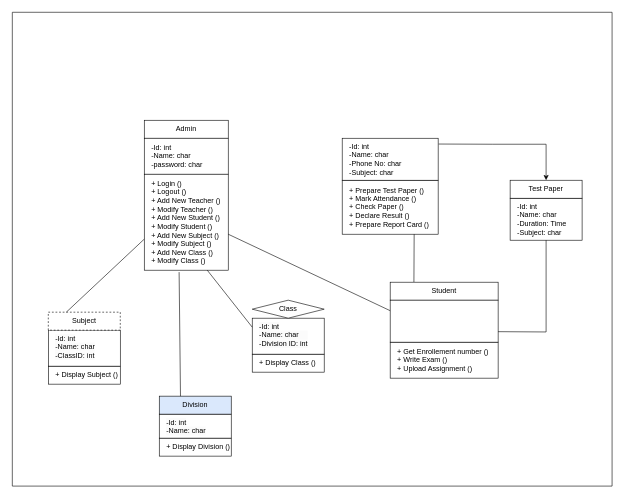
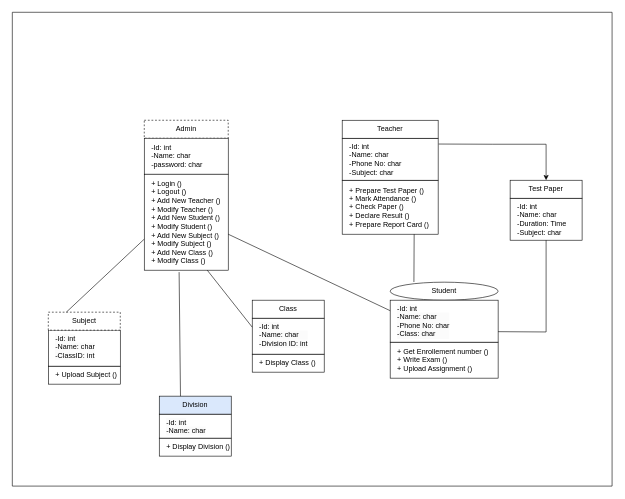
node "Admin": style solid -> dashed
node "Teacher": added
node "Student": shape rectangle -> ellipse
node "Class": shape diamond -> rectangle
node "-Id: int -Name: char -Phone No: char -Class: char": added
node "+ Display Subject ()": label "+ Display Subject ()" -> "+ Upload Subject ()"
